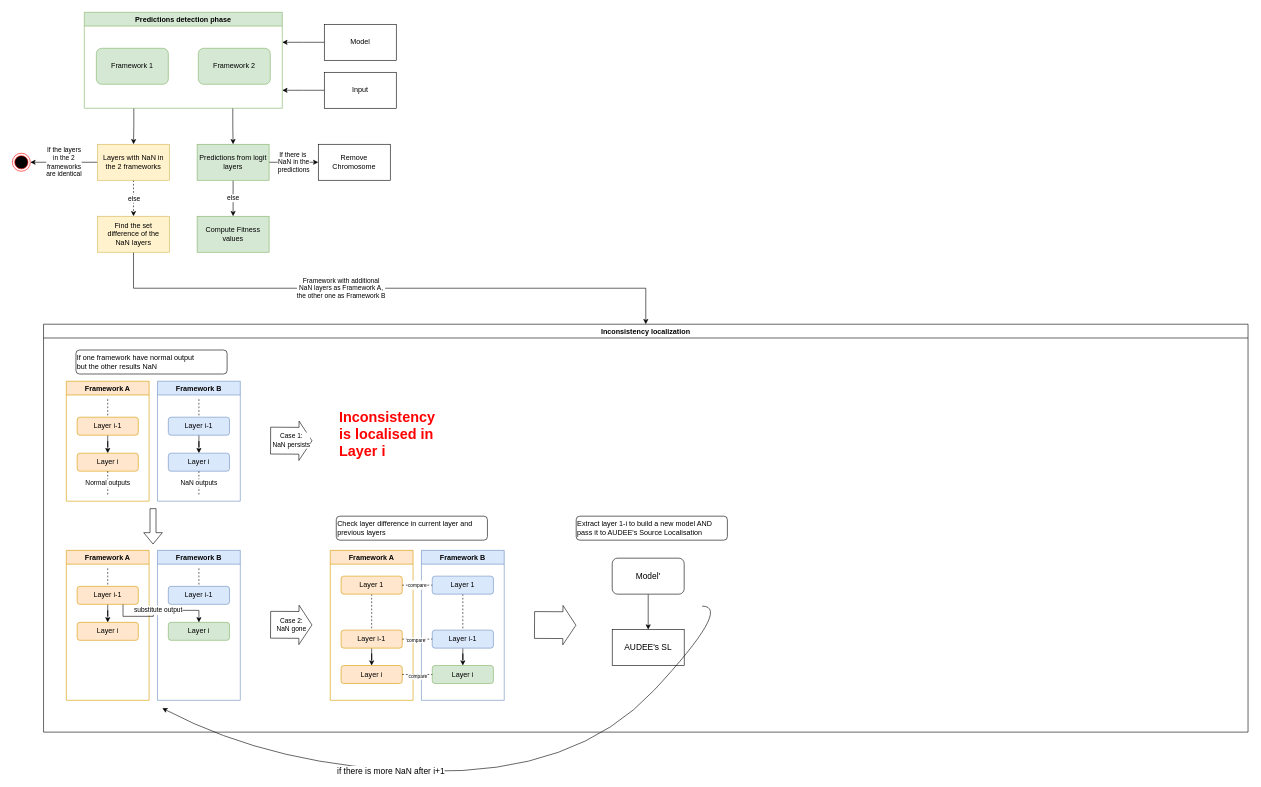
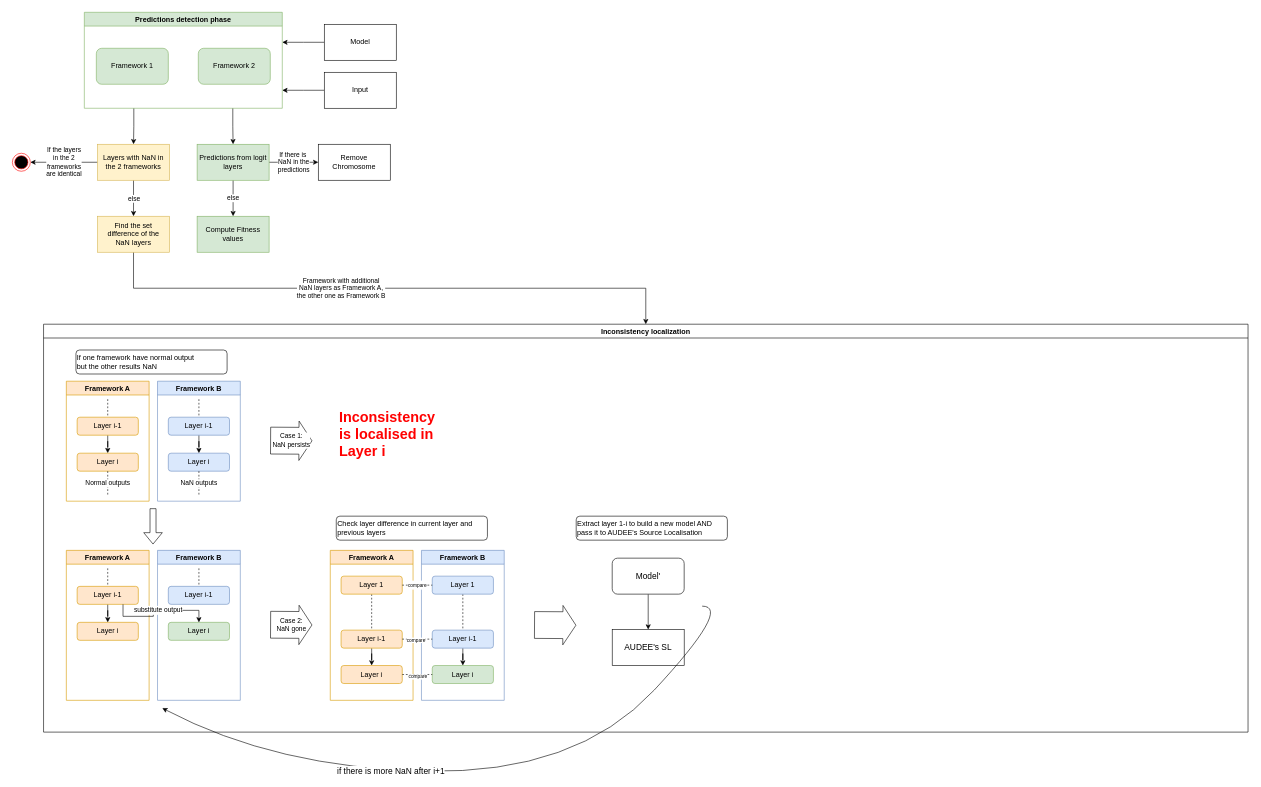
edge "Layers with NaN in the 2 frameworks" -> "Find the set difference of the NaN layers": style dashed -> solid
